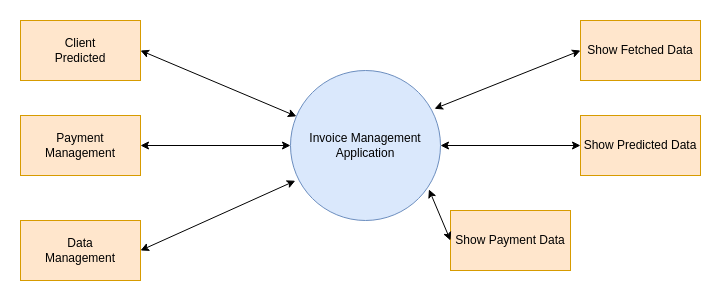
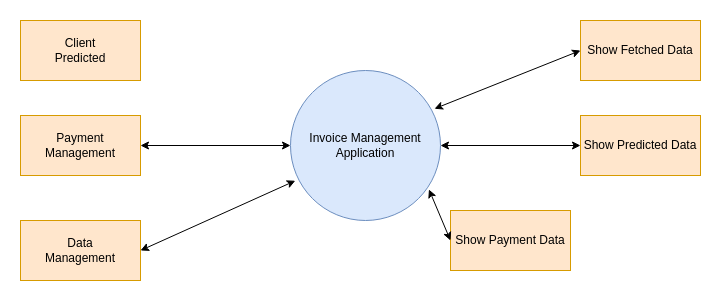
edge "Client Predicted" -- "Invoice Management Application": removed
